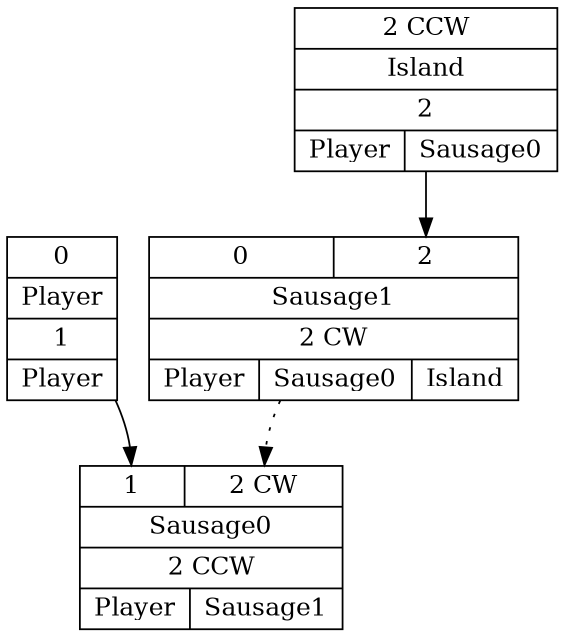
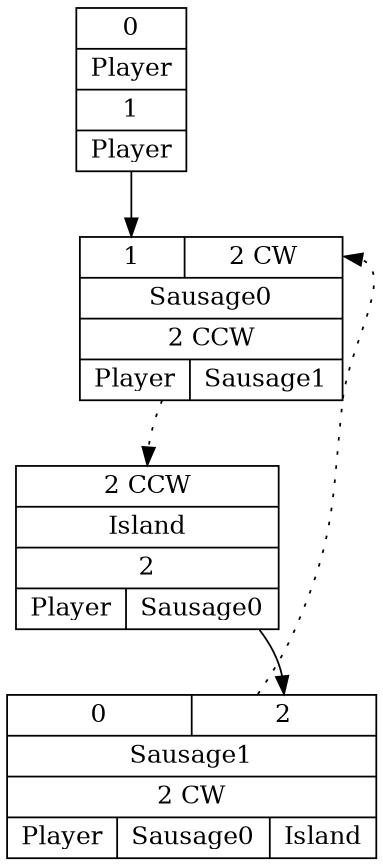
edge "1" -> "2 CCW": added
